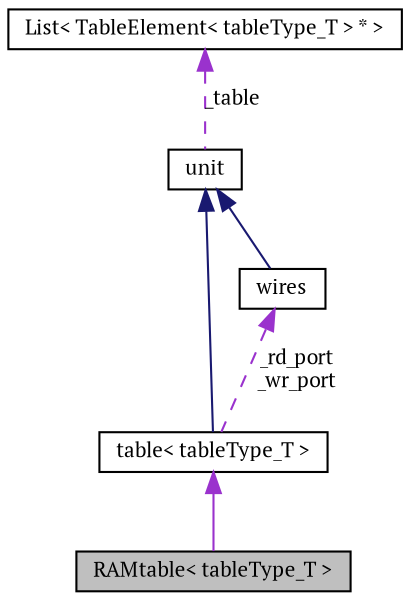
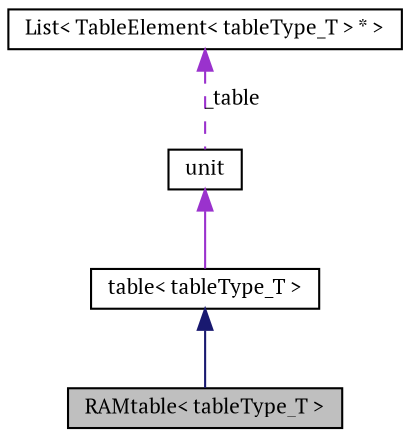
node "wires": removed
edge "table< tableType_T >" -> "unit": color midnightblue -> darkorchid3
edge "RAMtable< tableType_T >" -> "table< tableType_T >": color darkorchid3 -> midnightblue
